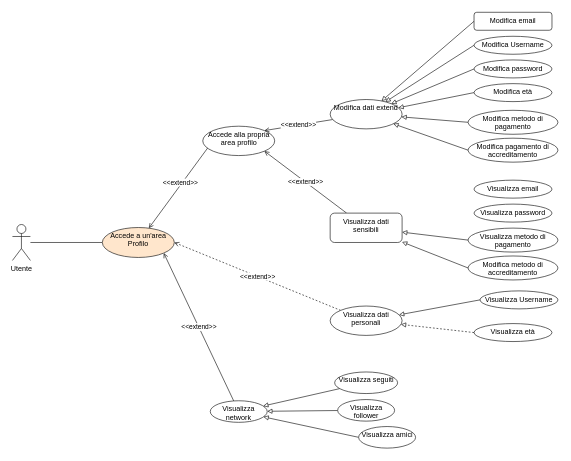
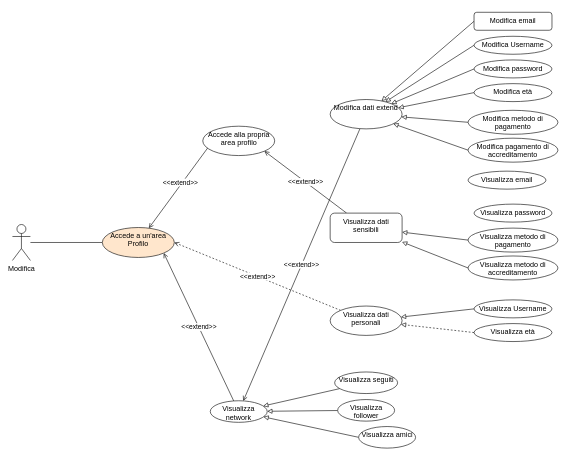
edge "Modifica dati extend" -> "Accede alla propria area profilo": now "Modifica dati extend" -> "Visualizza network"
node "Visualizza email": moved (513, 189) -> (507, 180)
node "Utente": label "Utente" -> "Modifica"
node "Modifica metodo di accreditamento": label "Modifica metodo di accreditamento" -> "Visualizza metodo di accreditamento"
node "Visualizza Username": moved (519, 300) -> (513, 309)
